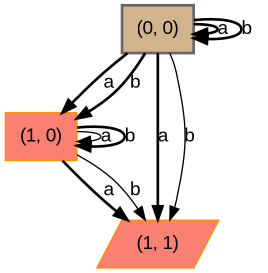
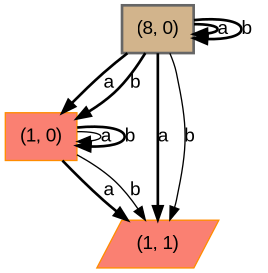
node "(0, 0)": label "(0, 0)" -> "(8, 0)"
